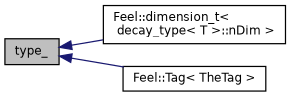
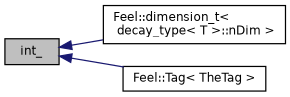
node "type_": label "type_" -> "int_"
